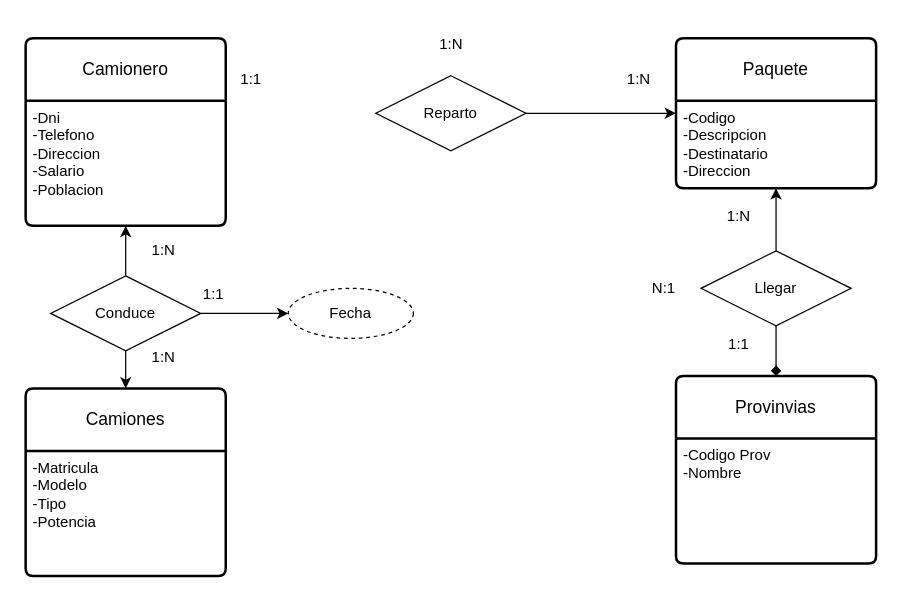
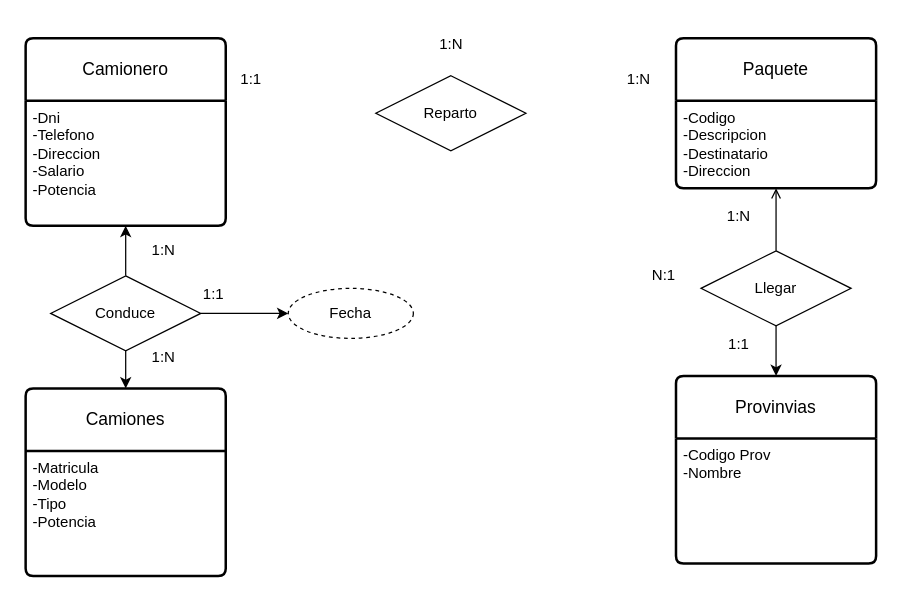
edge "Reparto" -> "Paquete": removed
node "-Dni -Telefono -Direccion -Salario -Poblacion": label "-Dni -Telefono -Direccion -Salario -Poblacion" -> "-Dni -Telefono -Direccion -Salario -Potencia"
edge "Llegar" -> "-Codigo -Descripcion -Destinatario -Direccion": arrowhead classic -> open
node "N:1": moved (663, 288) -> (663, 276)
edge "Llegar" -> "Provinvias": arrowhead diamond -> classic
